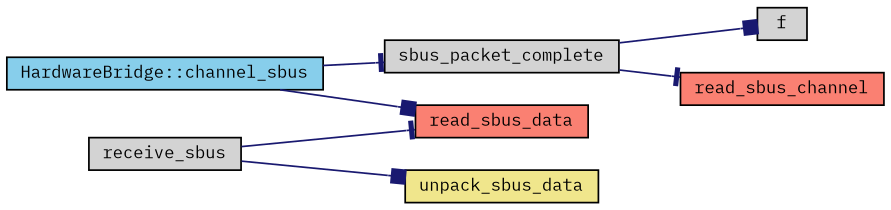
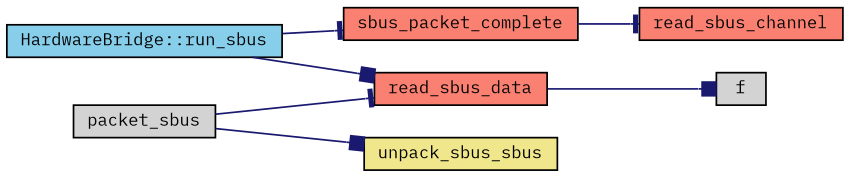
edge "sbus_packet_complete" -> "f": now "read_sbus_data" -> "f"
node "sbus_packet_complete": fillcolor lightgrey -> salmon
node "HardwareBridge::channel_sbus": label "HardwareBridge::channel_sbus" -> "HardwareBridge::run_sbus"
node "receive_sbus": label "receive_sbus" -> "packet_sbus"
node "unpack_sbus_data": label "unpack_sbus_data" -> "unpack_sbus_sbus"
